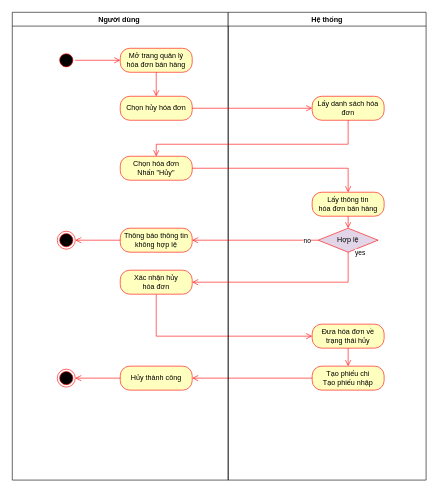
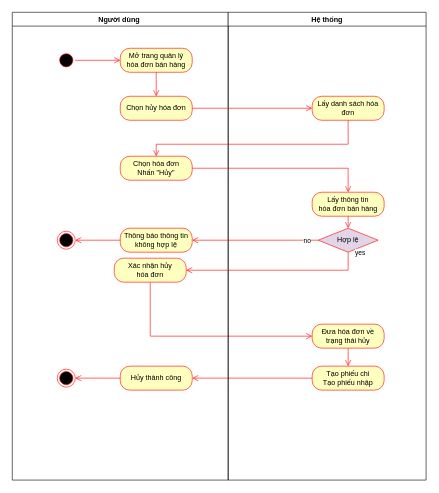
node "Xác nhận hủy hóa đơn": moved (156, 282) -> (150, 270)
